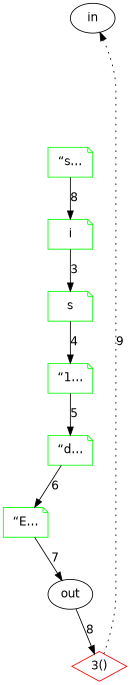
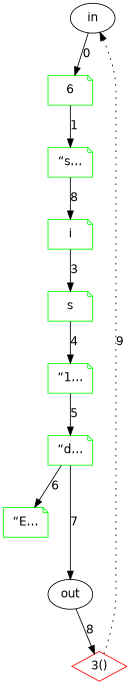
node "6": added
edge "“E…" -> "out": now "“d…" -> "out"
